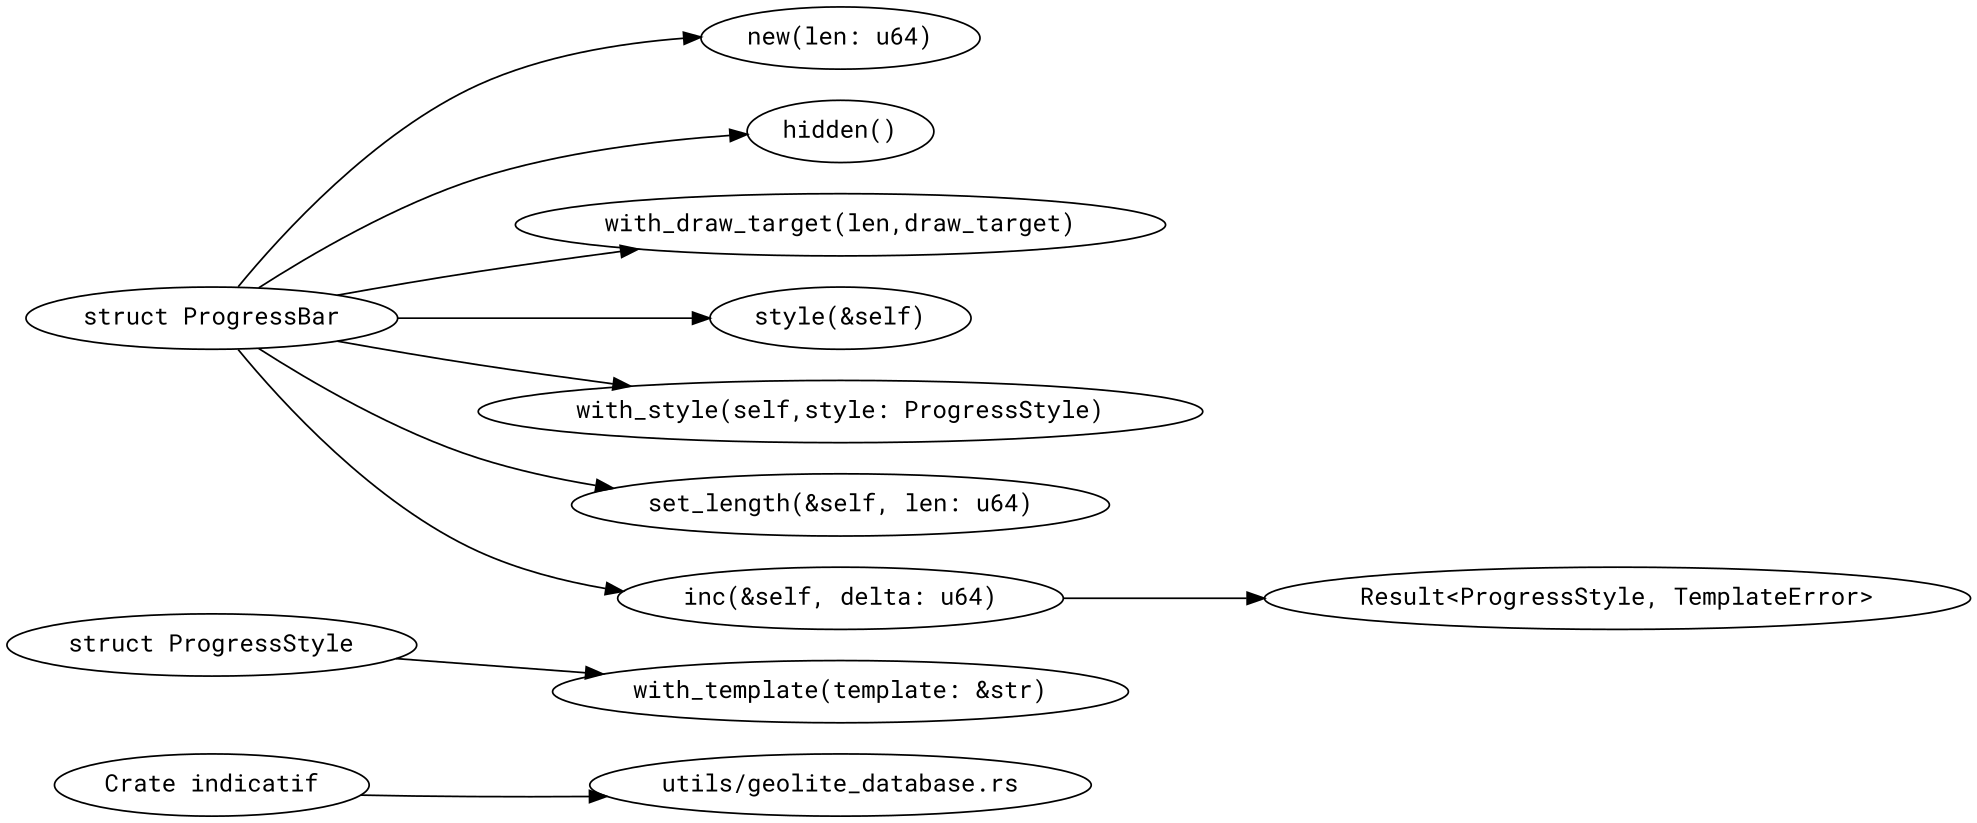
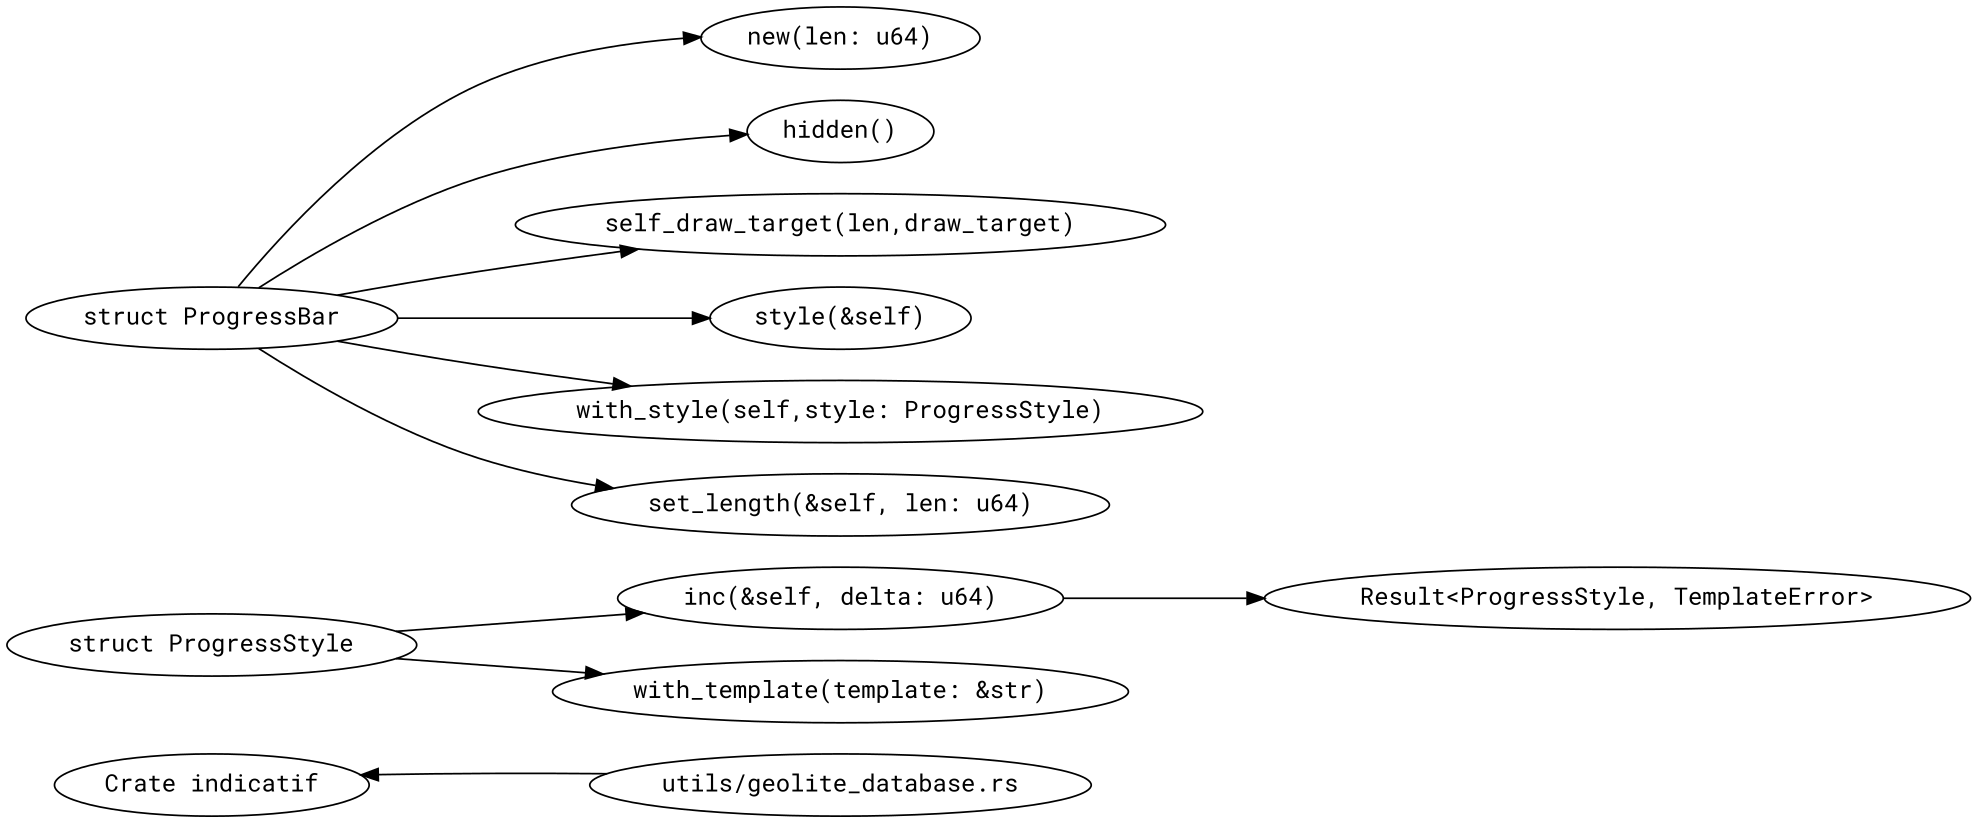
node "with_draw_target(len,draw_target)": label "with_draw_target(len,draw_target)" -> "self_draw_target(len,draw_target)"
edge "struct ProgressBar" -> "inc(&self, delta: u64)": now "struct ProgressStyle" -> "inc(&self, delta: u64)"
edge "Crate indicatif" -> "utils/geolite_database.rs": reversed
